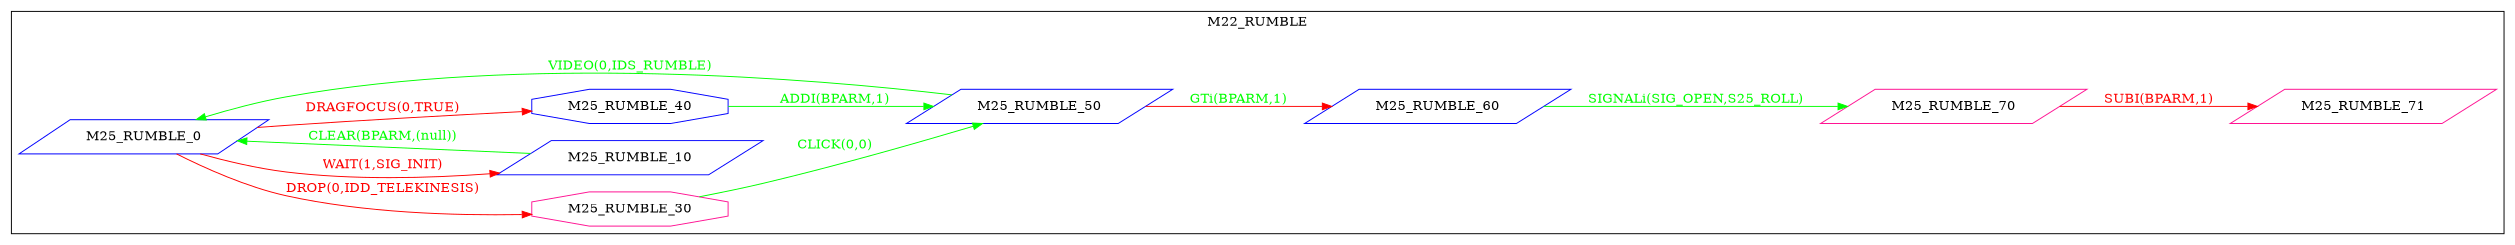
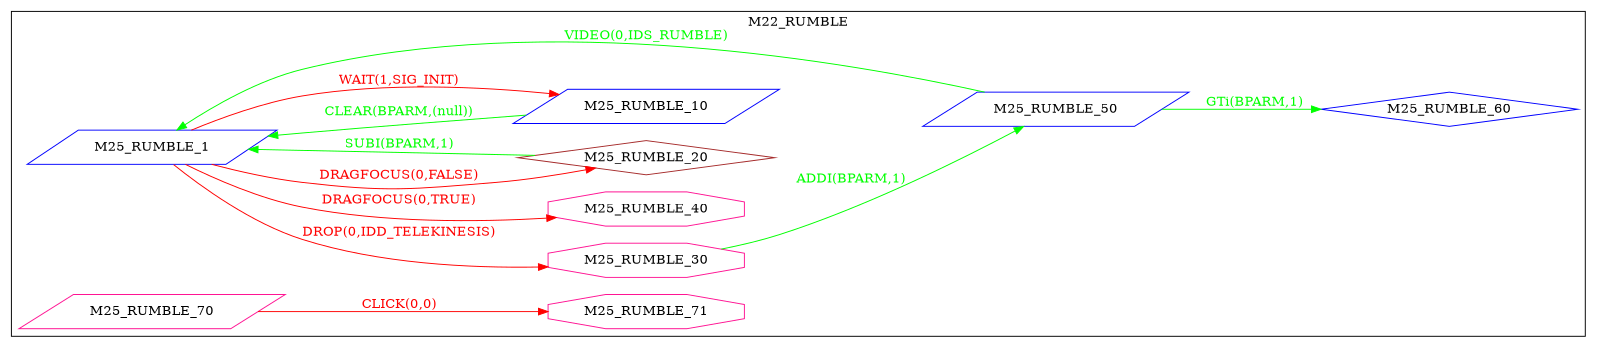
edge "M25_RUMBLE_70" -> "M25_RUMBLE_71": label "SUBI(BPARM,1)" -> "CLICK(0,0)"
node "M25_RUMBLE_40": color blue -> deeppink
edge "M25_RUMBLE_40" -> "M25_RUMBLE_50": removed, label "ADDI(BPARM,1)"
edge "M25_RUMBLE_50" -> "M25_RUMBLE_60": color red -> green
node "M25_RUMBLE_60": shape parallelogram -> diamond
edge "M25_RUMBLE_60" -> "M25_RUMBLE_70": removed, label "SIGNALi(SIG_OPEN,S25_ROLL)"
node "M25_RUMBLE_71": shape parallelogram -> octagon
node "M25_RUMBLE_0": label "M25_RUMBLE_0" -> "M25_RUMBLE_1"
edge "M25_RUMBLE_30" -> "M25_RUMBLE_50": label "CLICK(0,0)" -> "ADDI(BPARM,1)"
node "M25_RUMBLE_20": added
